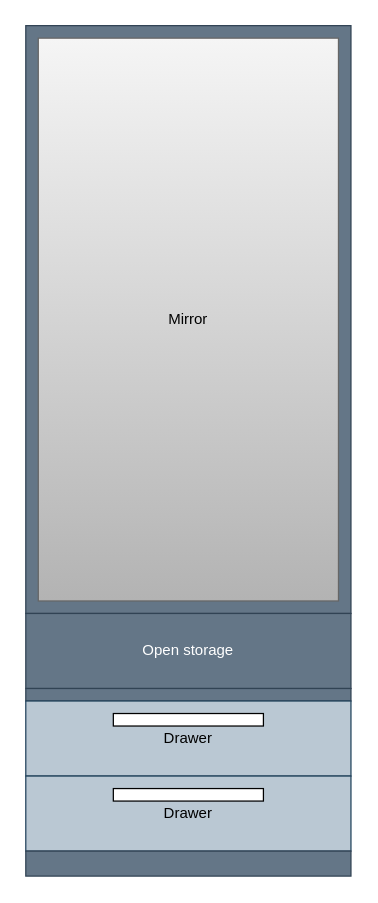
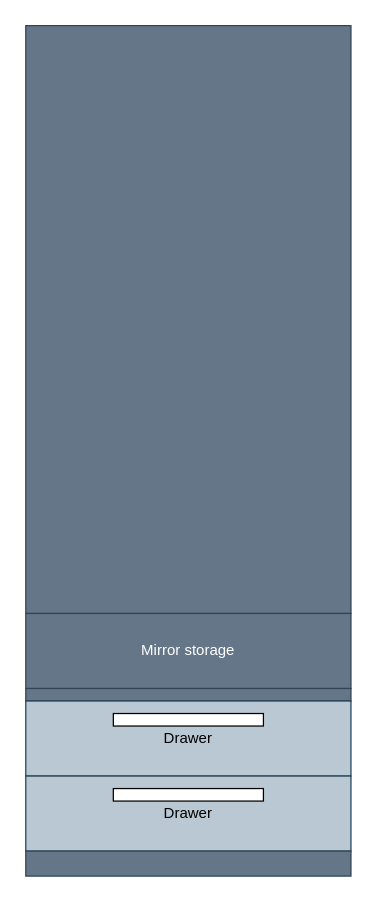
node "Mirror": removed
node "Open storage": label "Open storage" -> "Mirror storage"
